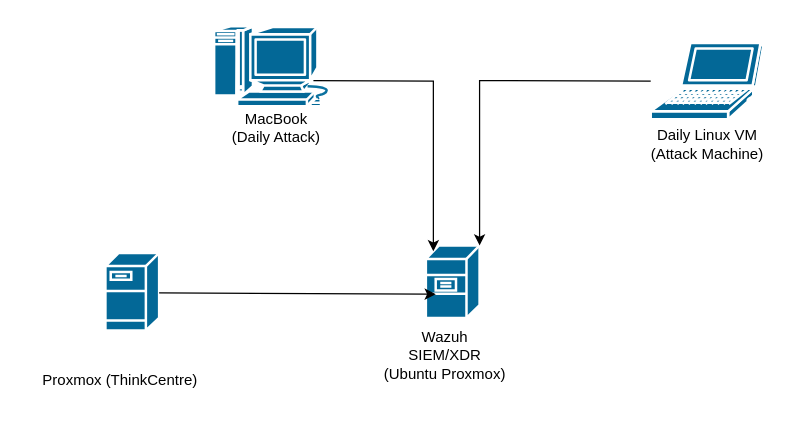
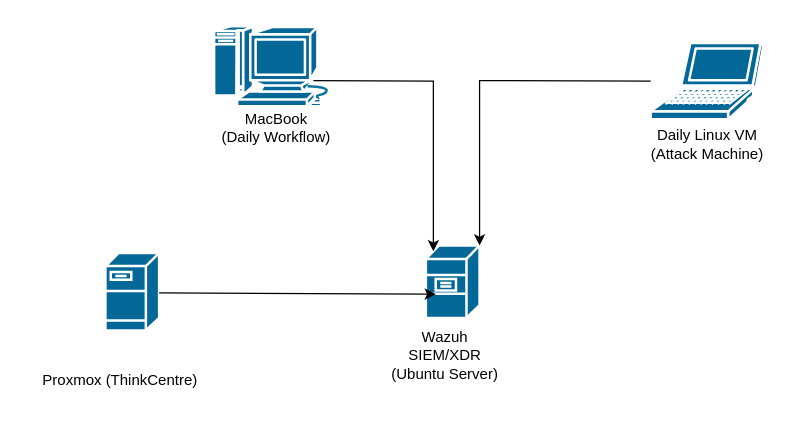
node "MacBook (Daily Attack)": label "MacBook (Daily Attack)" -> "MacBook (Daily Workflow)"
node "Wazuh SIEM/XDR (Ubuntu Proxmox)": label "Wazuh SIEM/XDR (Ubuntu Proxmox)" -> "Wazuh SIEM/XDR (Ubuntu Server)"
